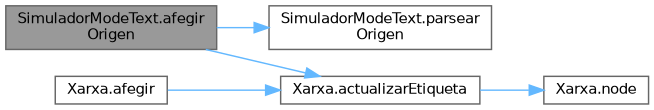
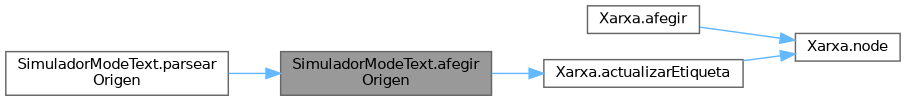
edge "SimuladorModeText.afegir Origen" -> "SimuladorModeText.parsear Origen": reversed
edge "Xarxa.afegir" -> "Xarxa.actualizarEtiqueta": now "Xarxa.afegir" -> "Xarxa.node"
